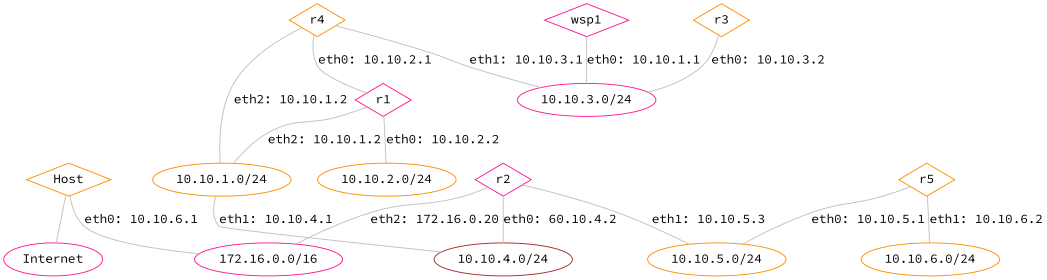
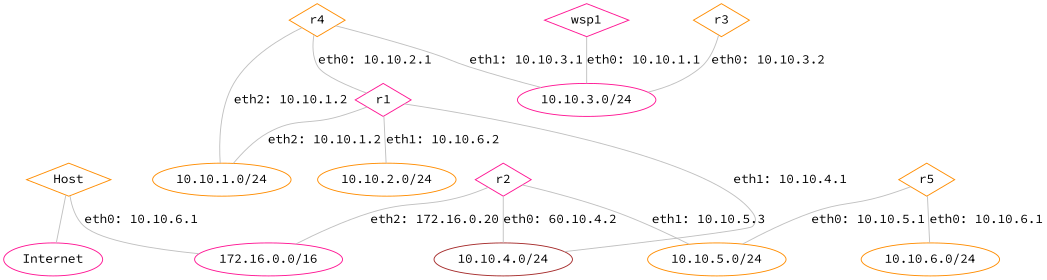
edge "r1" -- "10.10.2.0/24": label "eth0: 10.10.2.2" -> "eth1: 10.10.6.2"
edge "r5" -- "10.10.6.0/24": label "eth1: 10.10.6.2" -> "eth0: 10.10.6.1"
edge "10.10.1.0/24" -- "10.10.4.0/24": now "r1" -- "10.10.4.0/24"
